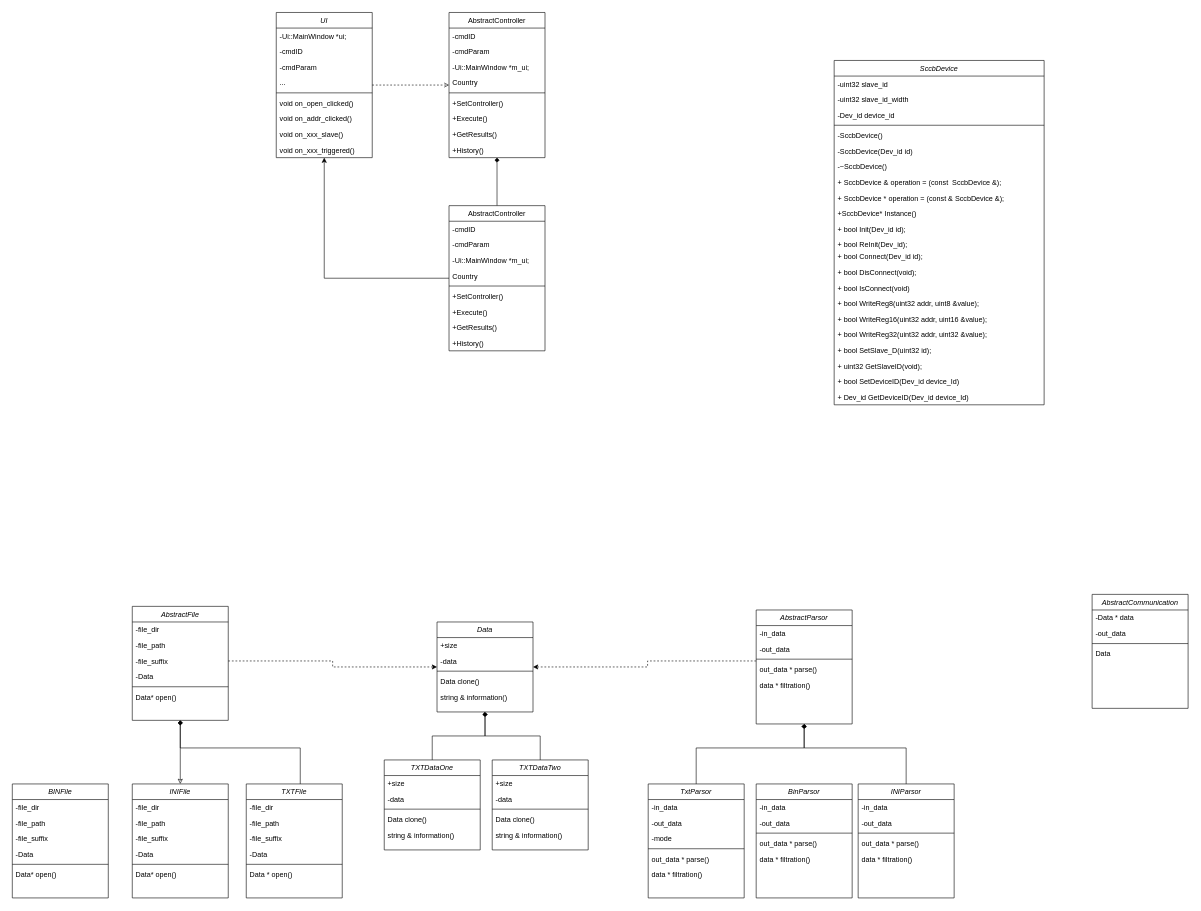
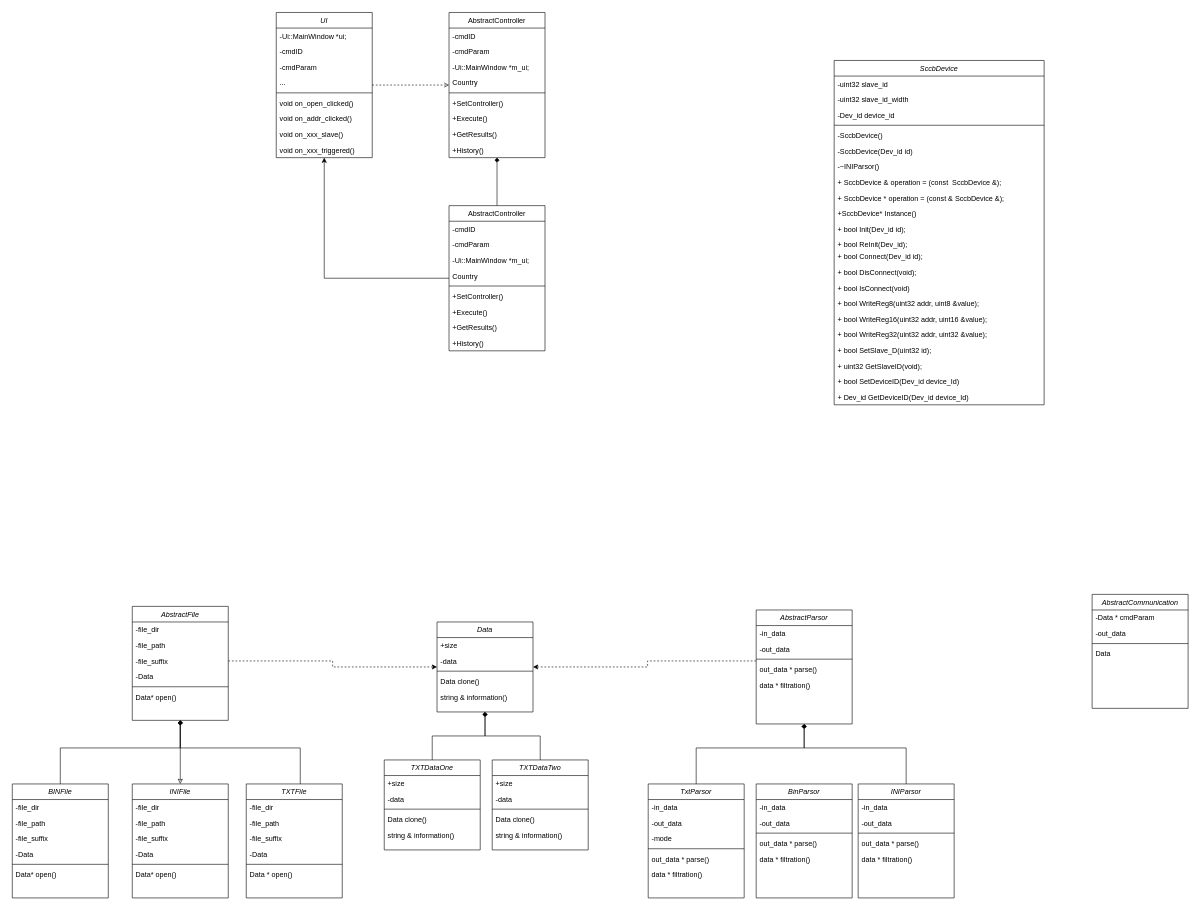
node "-~SccbDevice()": label "-~SccbDevice()" -> "-~INIParsor()"
node "-Data * data": label "-Data * data" -> "-Data * cmdParam"
edge "BINFile" -> "AbstractFile": added
